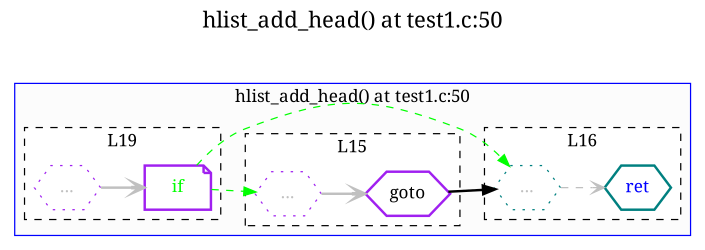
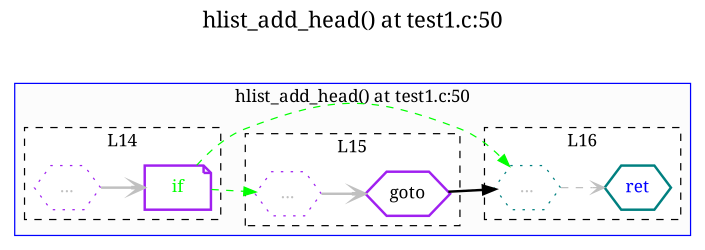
cluster "L19": label "L19" -> "L14"
